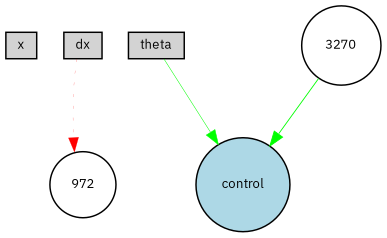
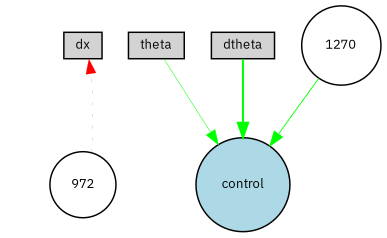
node "x": removed
node "dtheta": added
node "3270": label "3270" -> "1270"
edge "dx" -> "972": reversed
